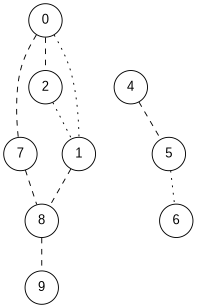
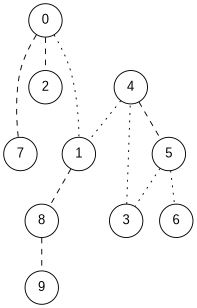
edge "2" -- "1": now "4" -- "1"
edge "7" -- "8": removed
node "3": added
